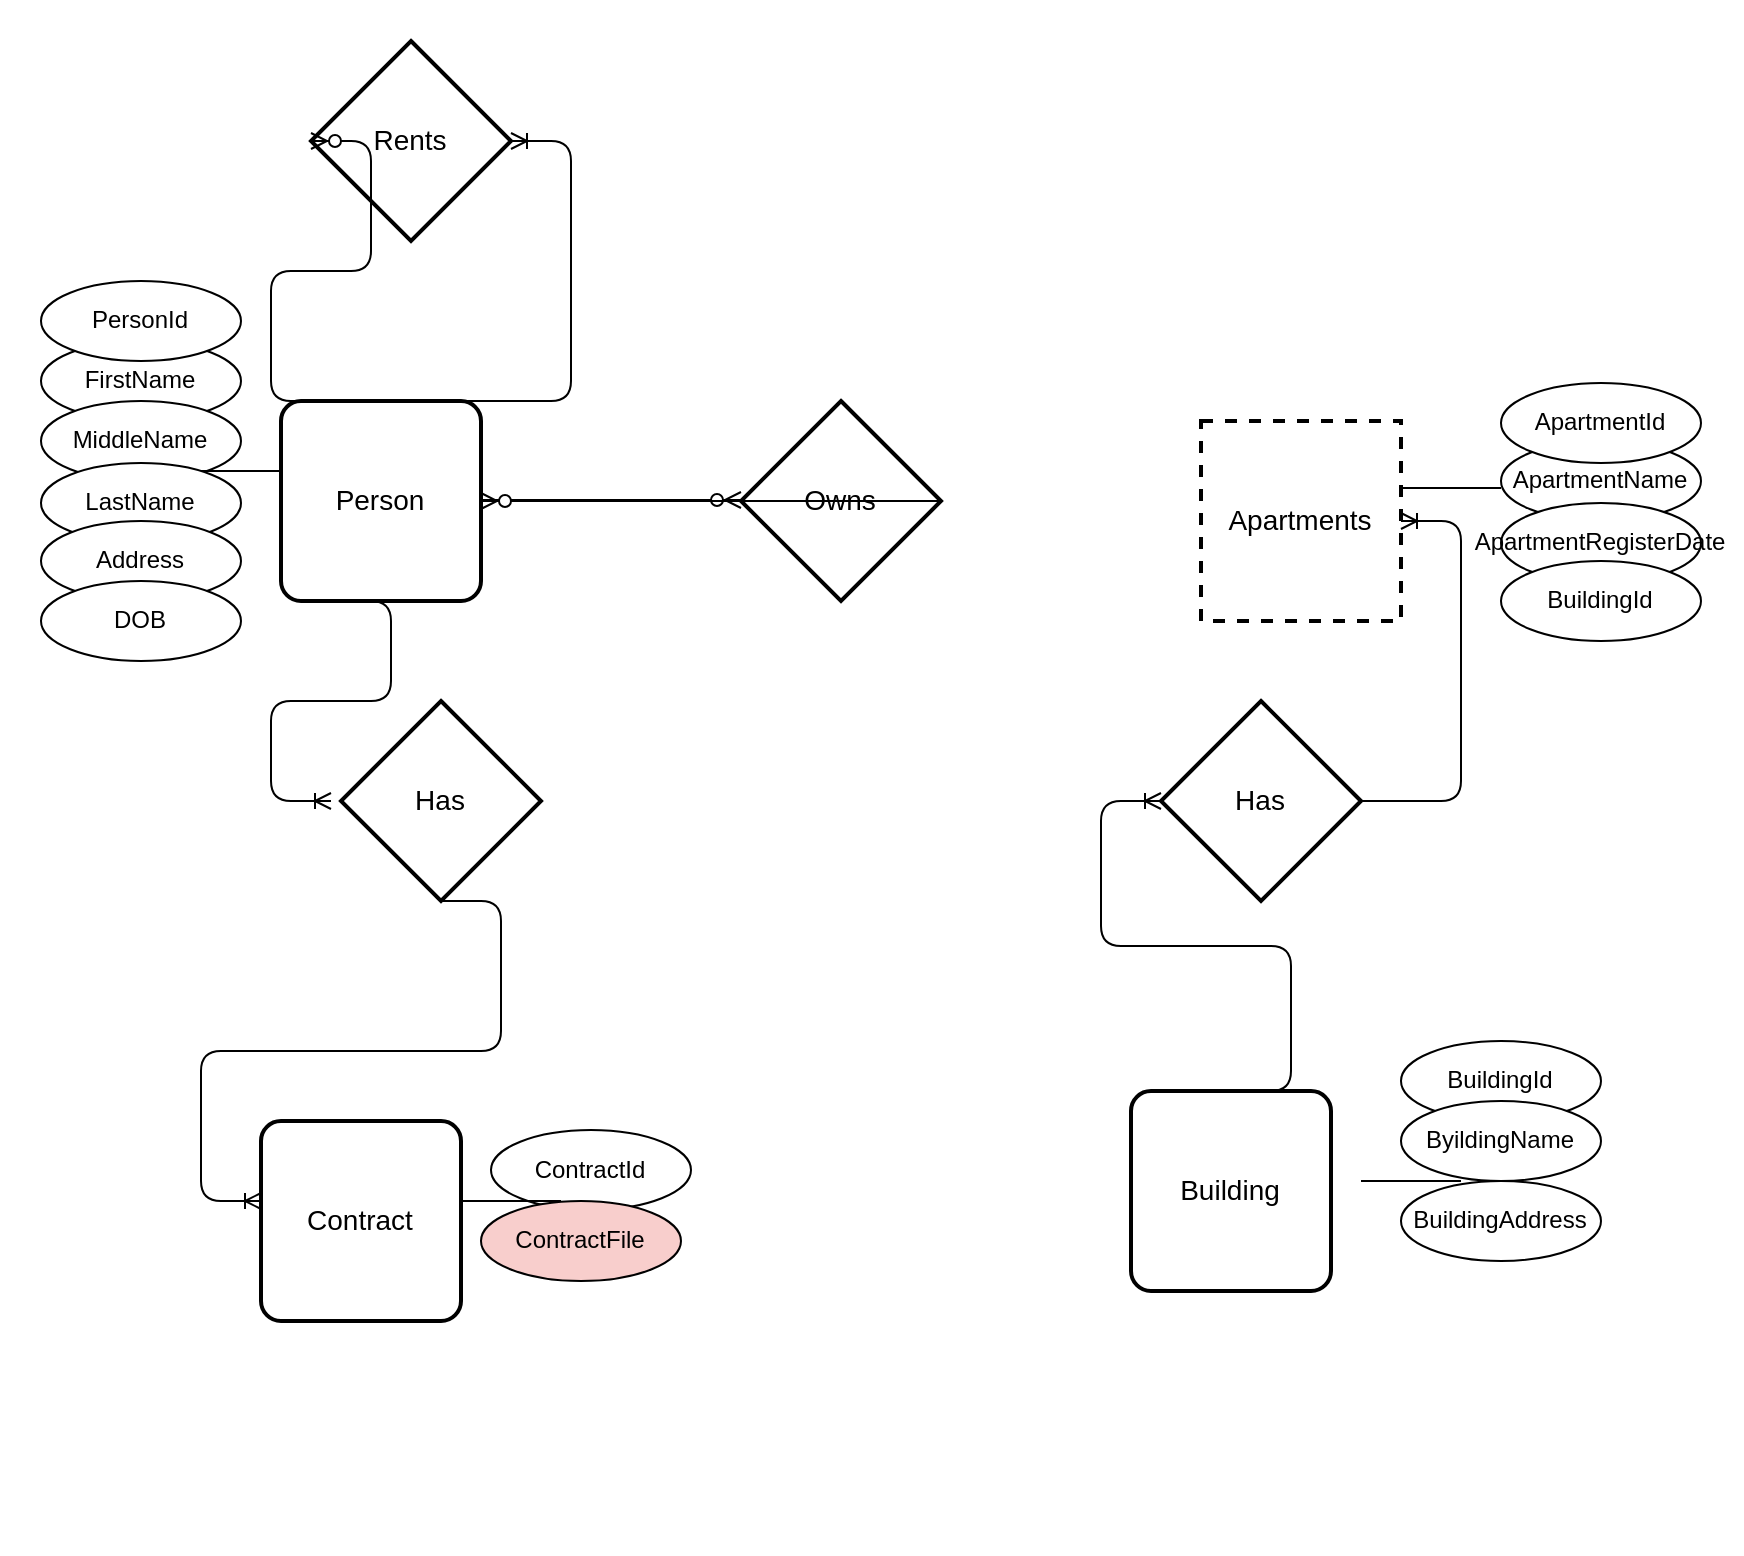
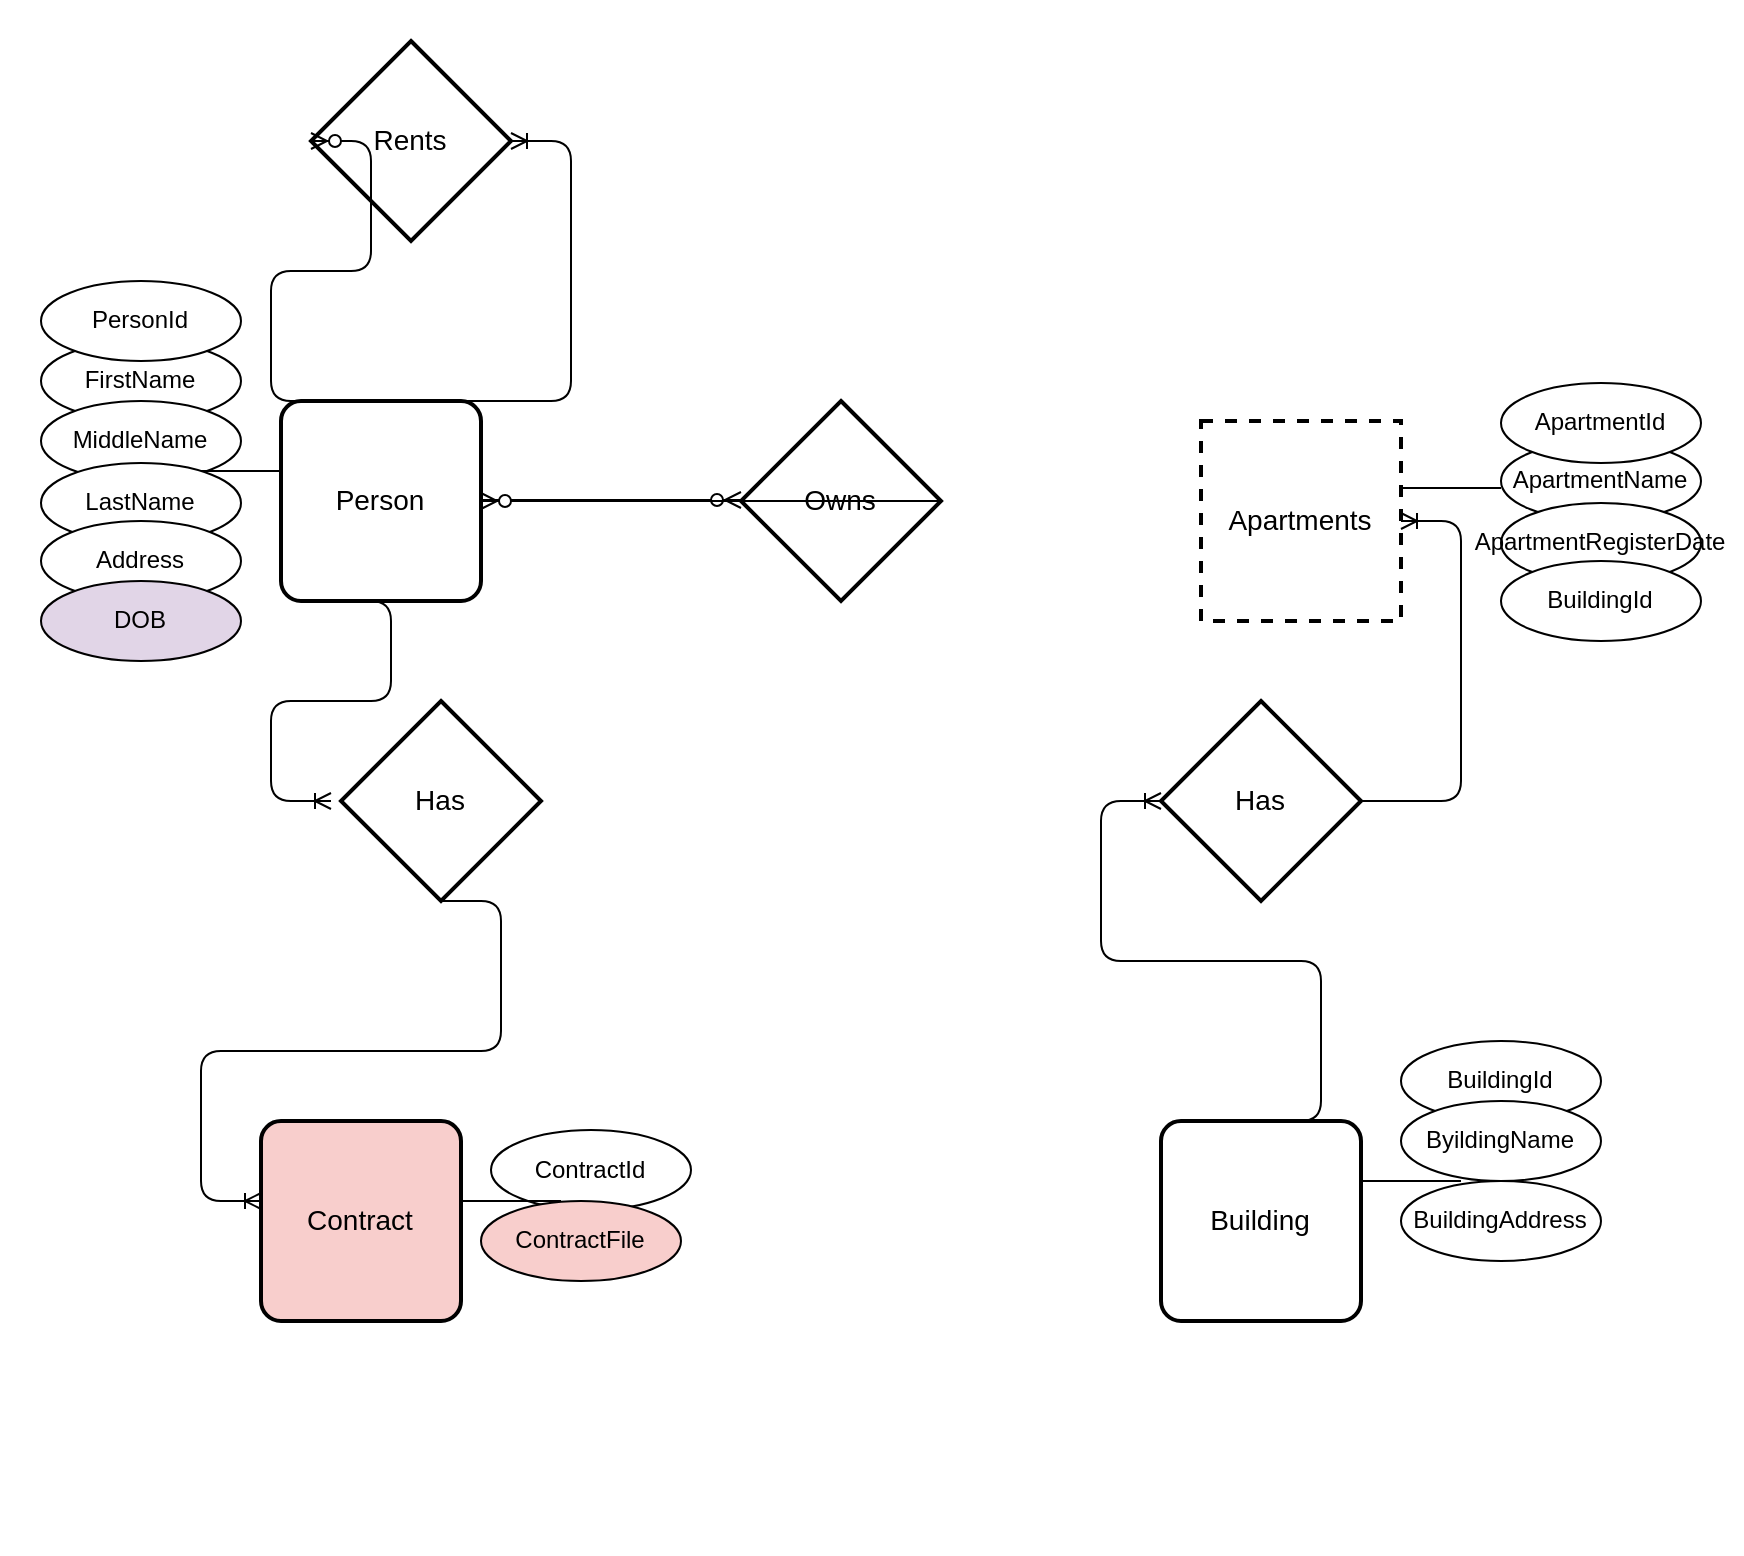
node "DOB": fillcolor #ffffff -> #e1d5e7
node "Building": moved (1231, 1191) -> (1261, 1221)
node "Contract": fillcolor #ffffff -> #f8cecc
